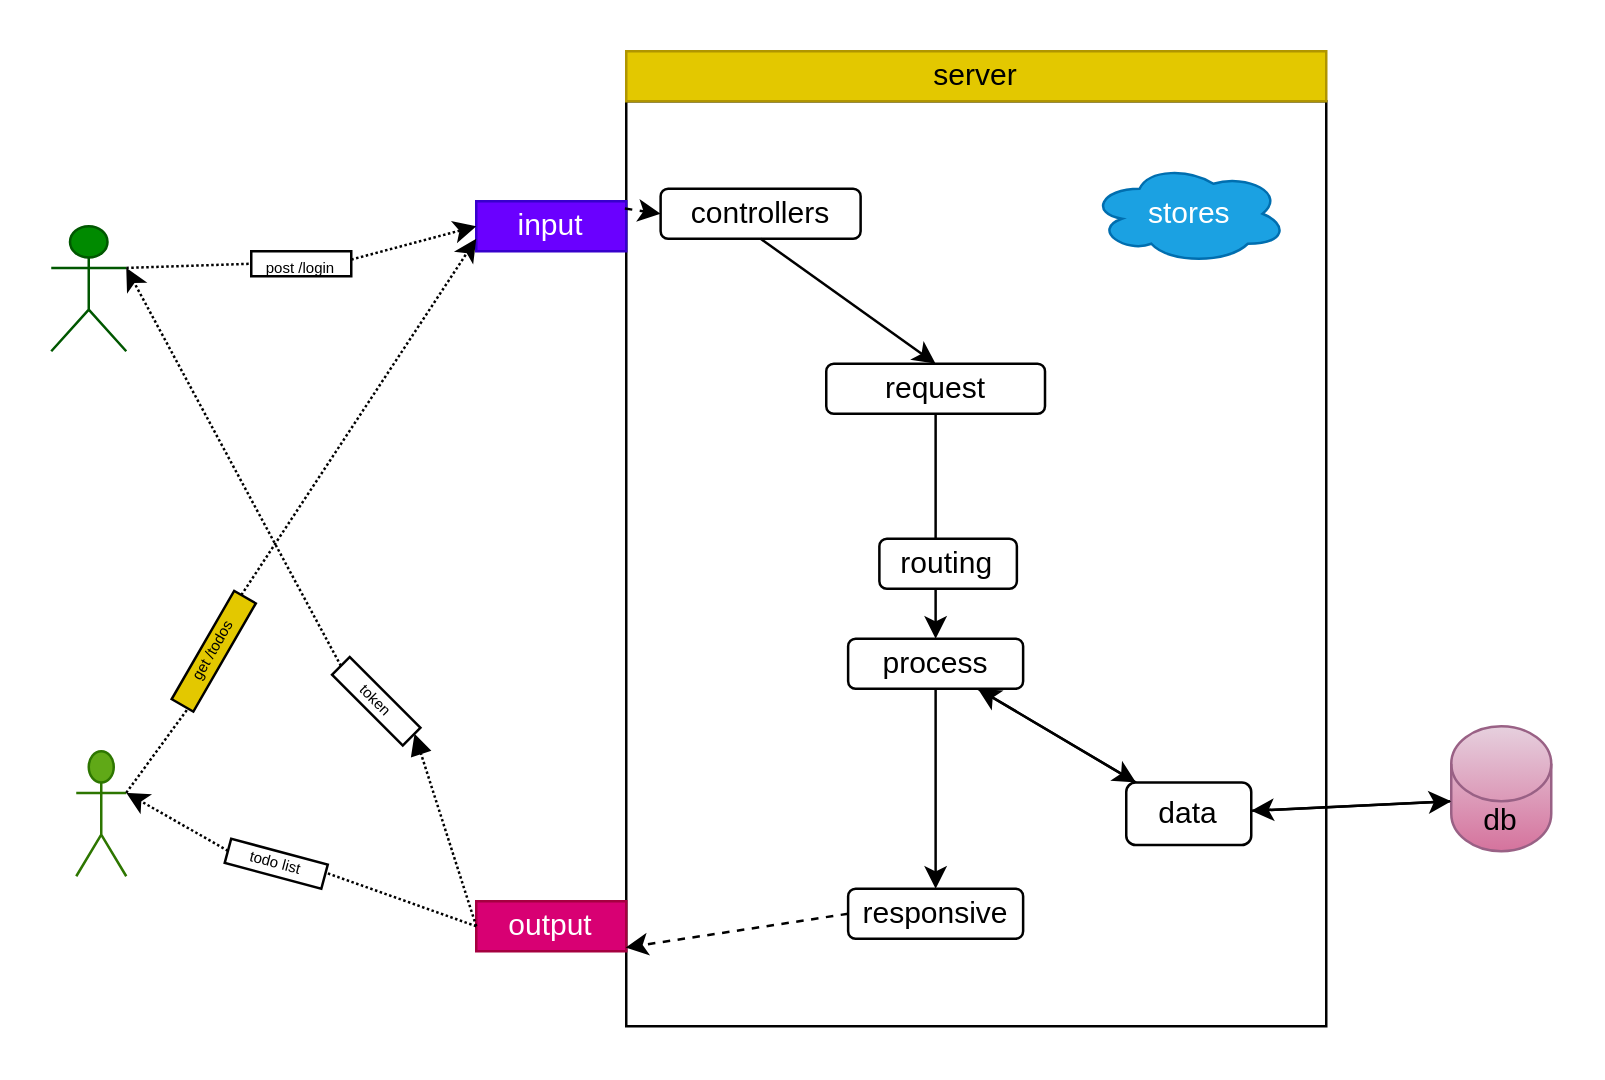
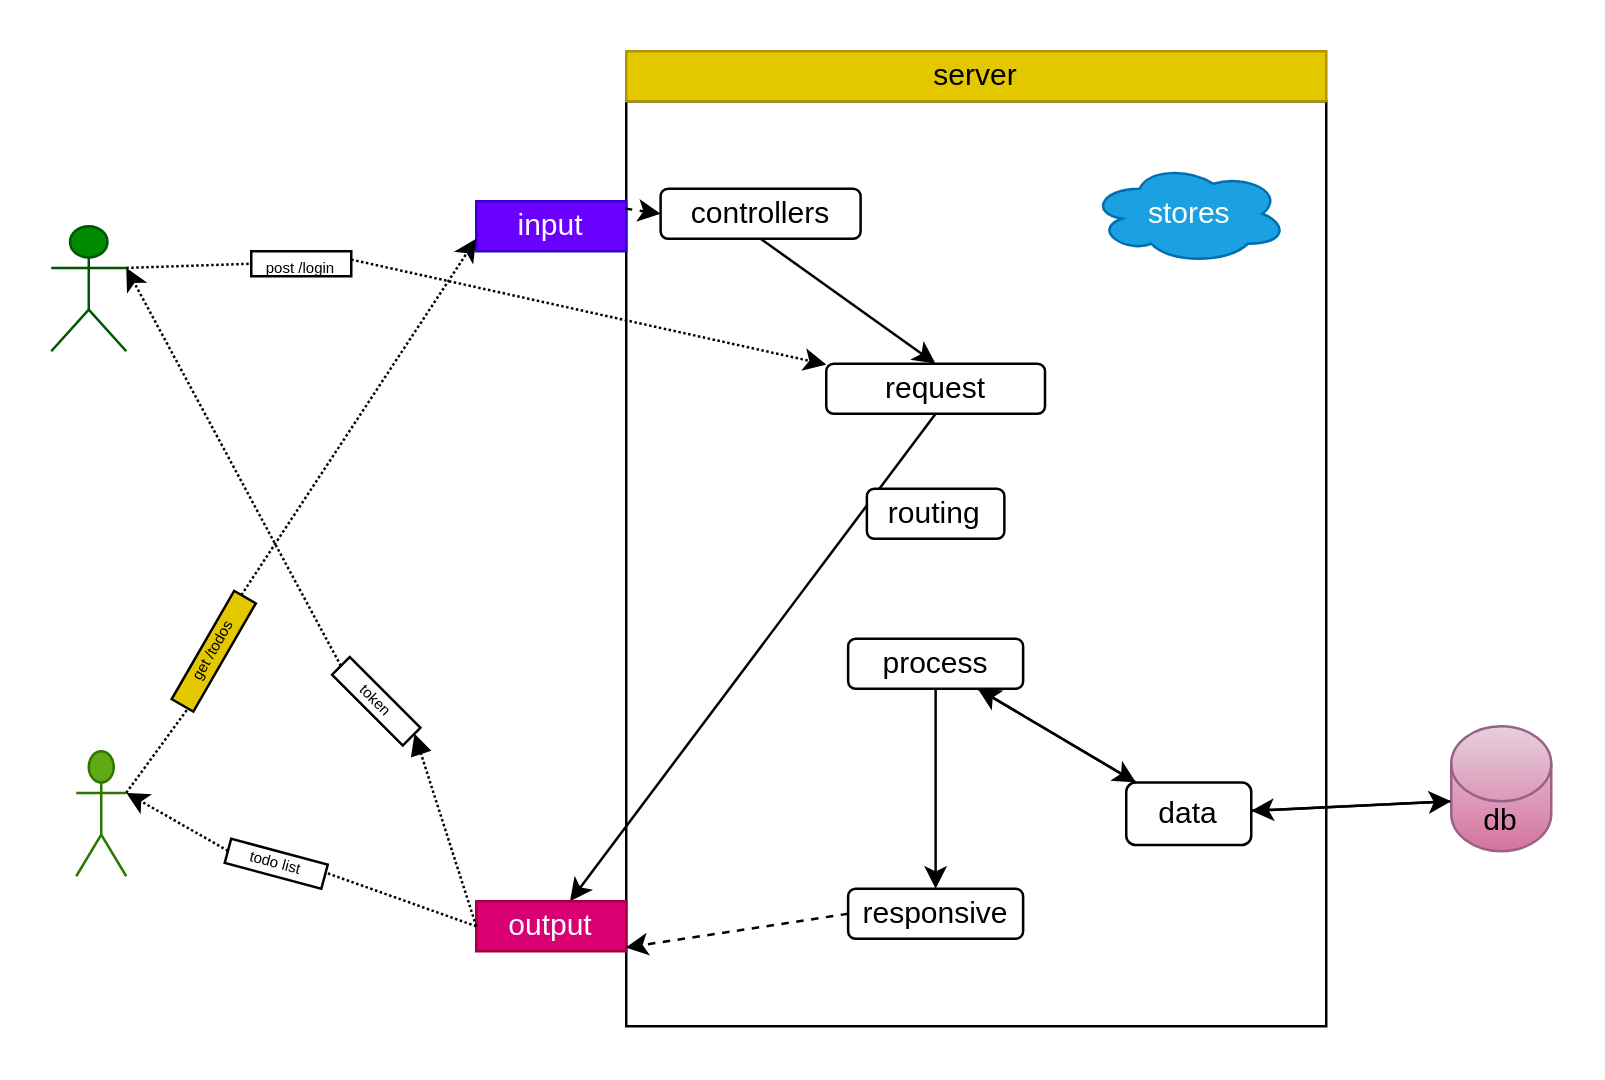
edge "post /login" -> "input": now "post /login" -> "request"
edge "request" -> "process": now "request" -> "output"
node "routing": moved (948, 564) -> (936, 514)
